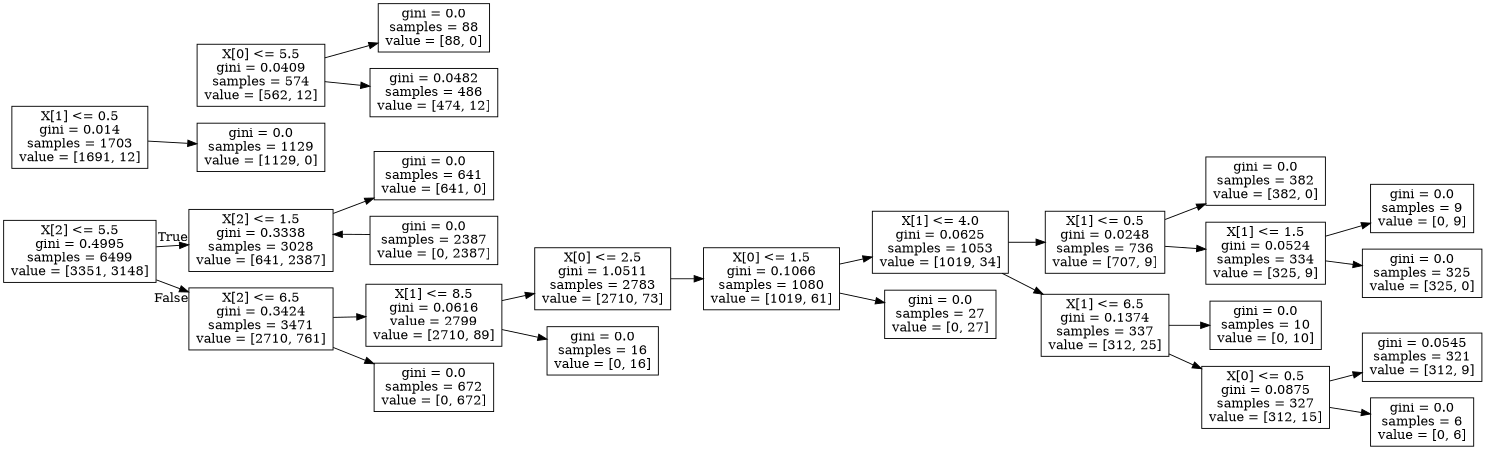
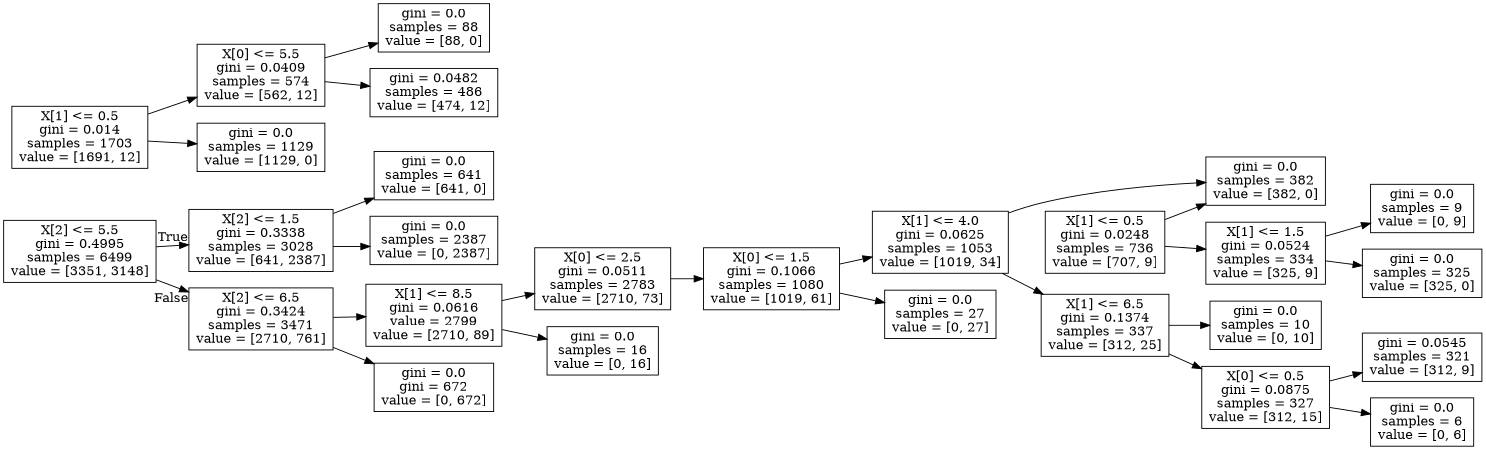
edge "X[1] <= 0.5 gini = 0.014 samples = 1703 value = [1691, 12]" -> "X[0] <= 5.5 gini = 0.0409 samples = 574 value = [562, 12]": added
edge "gini = 0.0 samples = 2387 value = [0, 2387]" -> "X[2] <= 1.5 gini = 0.3338 samples = 3028 value = [641, 2387]": reversed
edge "X[1] <= 4.0 gini = 0.0625 samples = 1053 value = [1019, 34]" -> "X[1] <= 0.5 gini = 0.0248 samples = 736 value = [707, 9]": now "X[1] <= 4.0 gini = 0.0625 samples = 1053 value = [1019, 34]" -> "gini = 0.0 samples = 382 value = [382, 0]"
node "X[0] <= 2.5 gini = 1.0511 samples = 2783 value = [2710, 73]": label "X[0] <= 2.5 gini = 1.0511 samples = 2783 value = [2710, 73]" -> "X[0] <= 2.5 gini = 0.0511 samples = 2783 value = [2710, 73]"
node "gini = 0.0 samples = 672 value = [0, 672]": label "gini = 0.0 samples = 672 value = [0, 672]" -> "gini = 0.0 gini = 672 value = [0, 672]"
